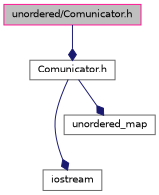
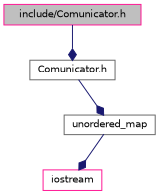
node "unordered/Comunicator.h": label "unordered/Comunicator.h" -> "include/Comunicator.h"
edge "Comunicator.h" -> "iostream": now "unordered_map" -> "iostream"
node "iostream": color gray40 -> deeppink
